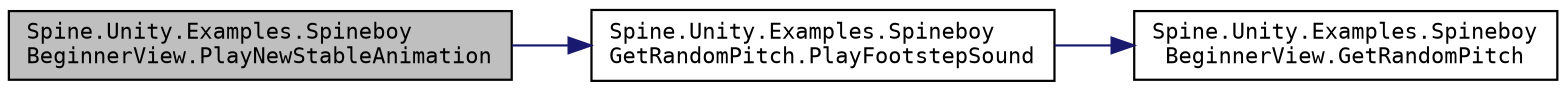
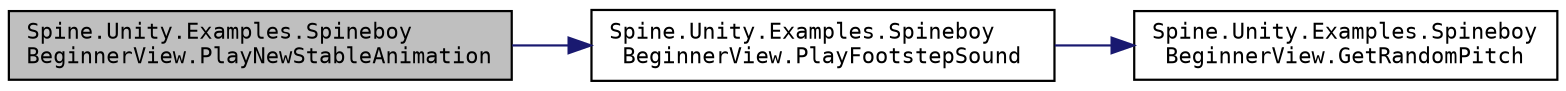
node "Spine.Unity.Examples.Spineboy GetRandomPitch.PlayFootstepSound": label "Spine.Unity.Examples.Spineboy GetRandomPitch.PlayFootstepSound" -> "Spine.Unity.Examples.Spineboy BeginnerView.PlayFootstepSound"
